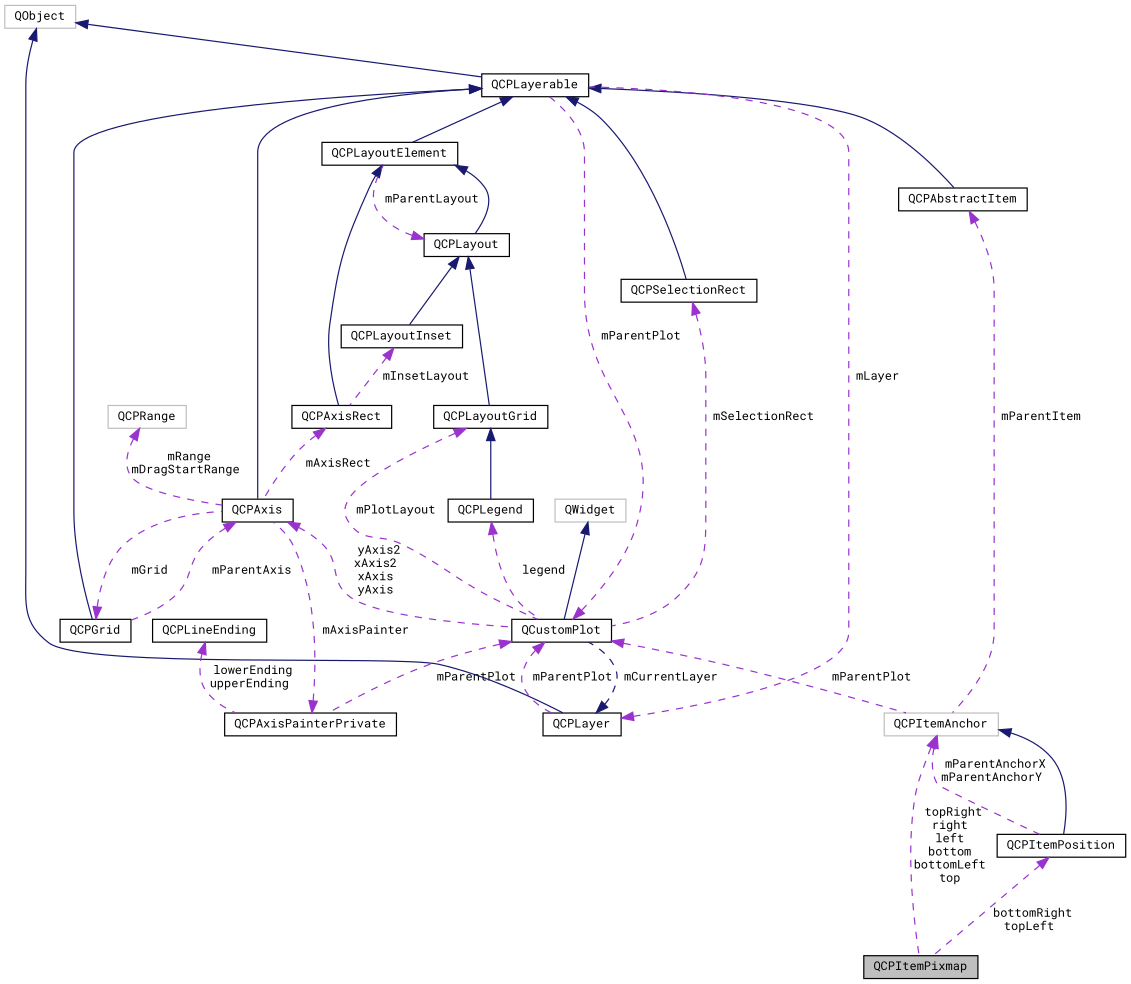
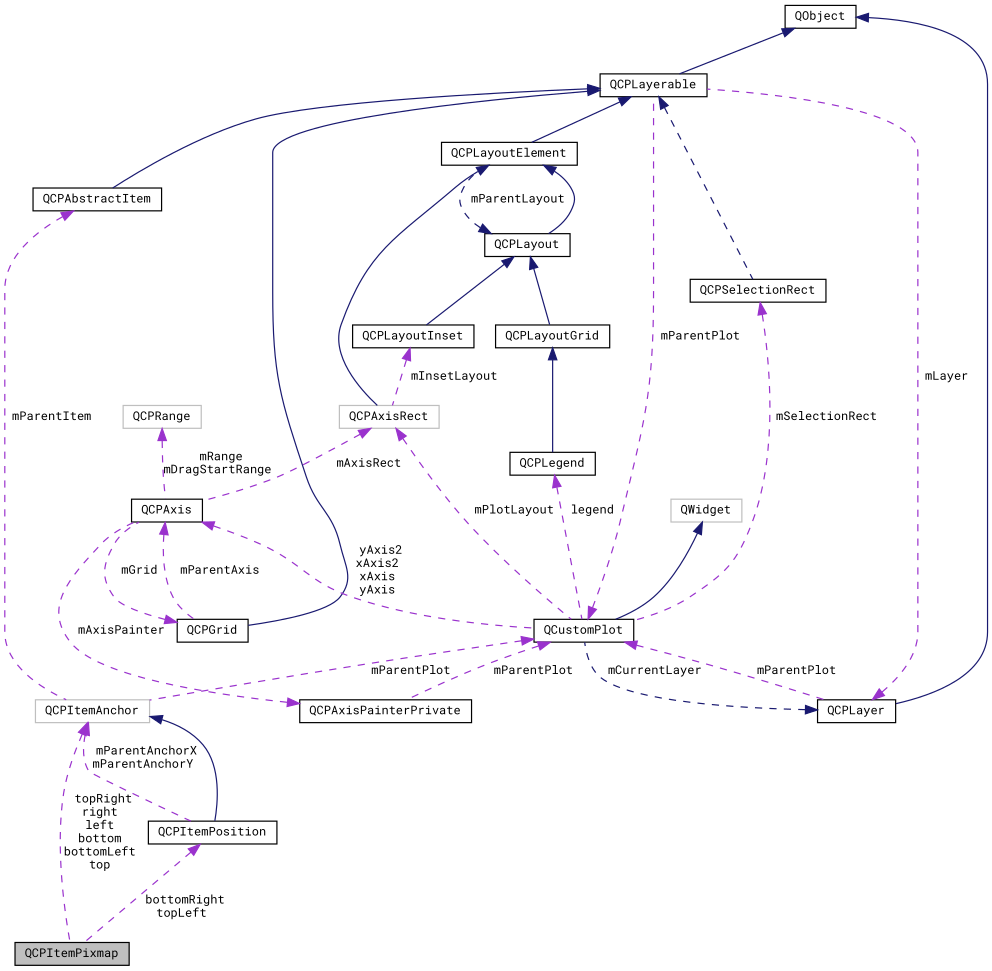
node "QObject": color grey75 -> black
edge "QCPSelectionRect" -> "QCPLayerable": style solid -> dashed
edge "QCPLayoutElement" -> "QCPLayout": color darkorchid3 -> midnightblue
edge "QCPAxis" -> "QCPLayerable": removed
node "QCPAxisRect": color black -> grey75
edge "QCustomPlot" -> "QCPLayoutGrid": now "QCustomPlot" -> "QCPAxisRect"
node "QCPLineEnding": removed
